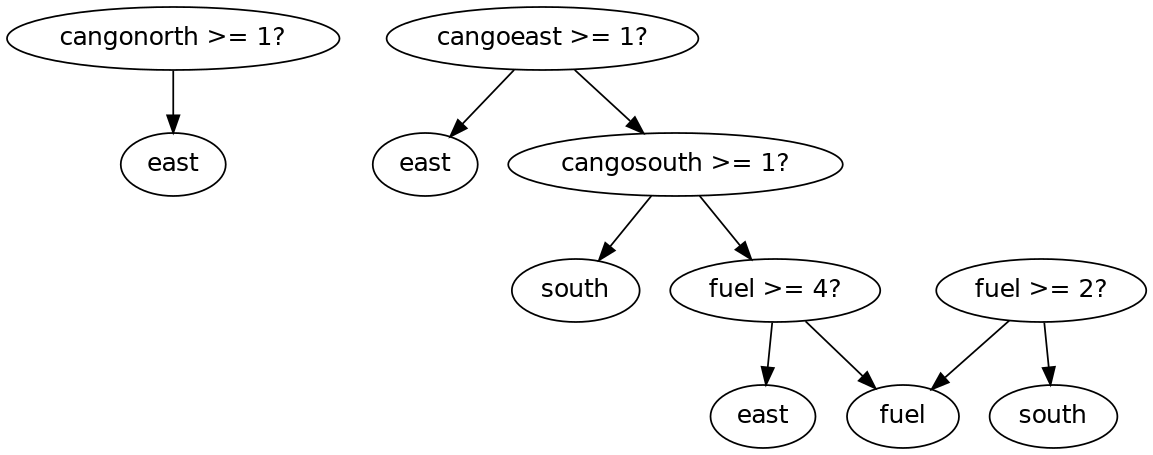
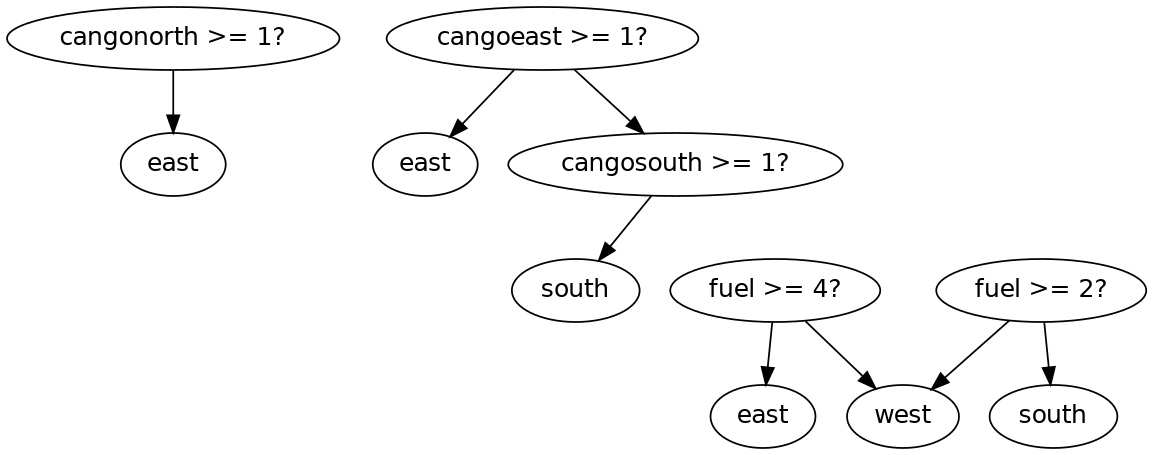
edge "cangosouth >= 1?" -> "fuel >= 4?": removed
node "fuel": label "fuel" -> "west"
